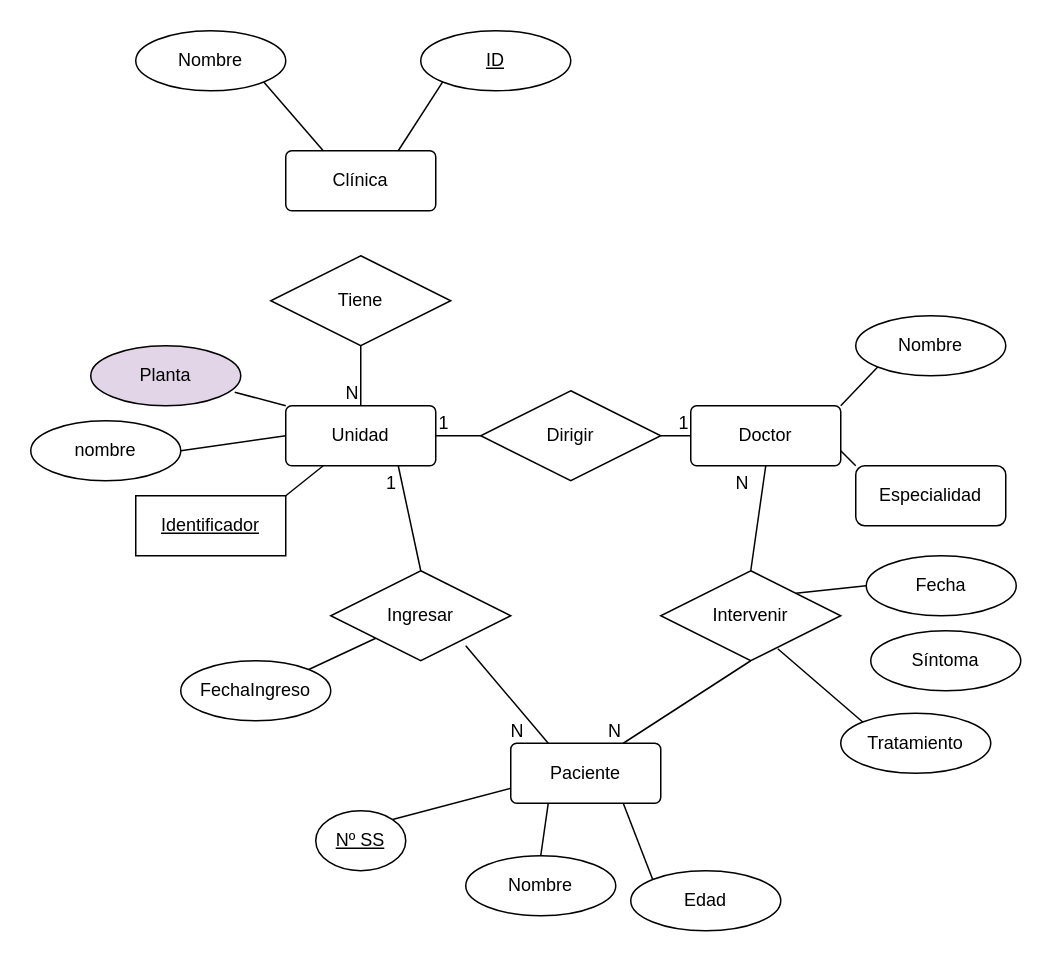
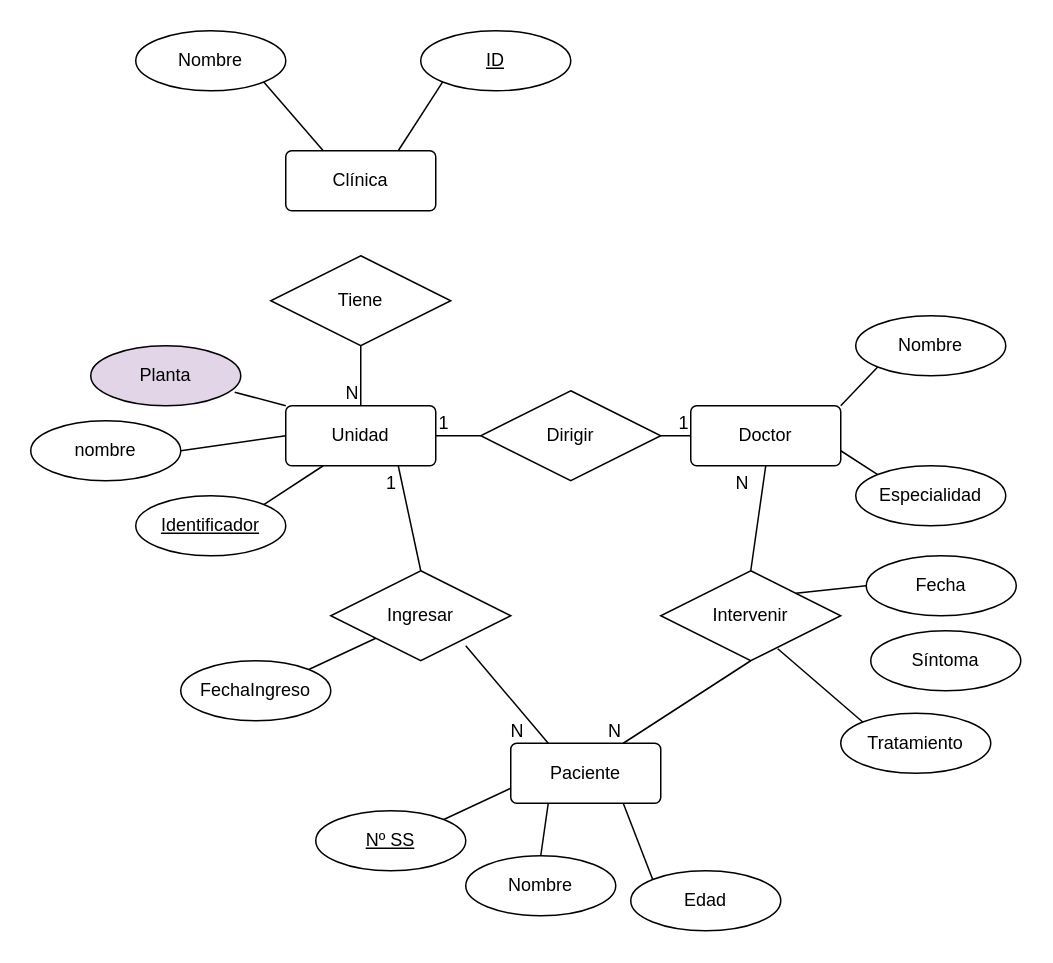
node "Especialidad": shape rounded rectangle -> ellipse
node "Identificador": shape rectangle -> ellipse
node "Nº SS": size 90x60 -> 150x60
